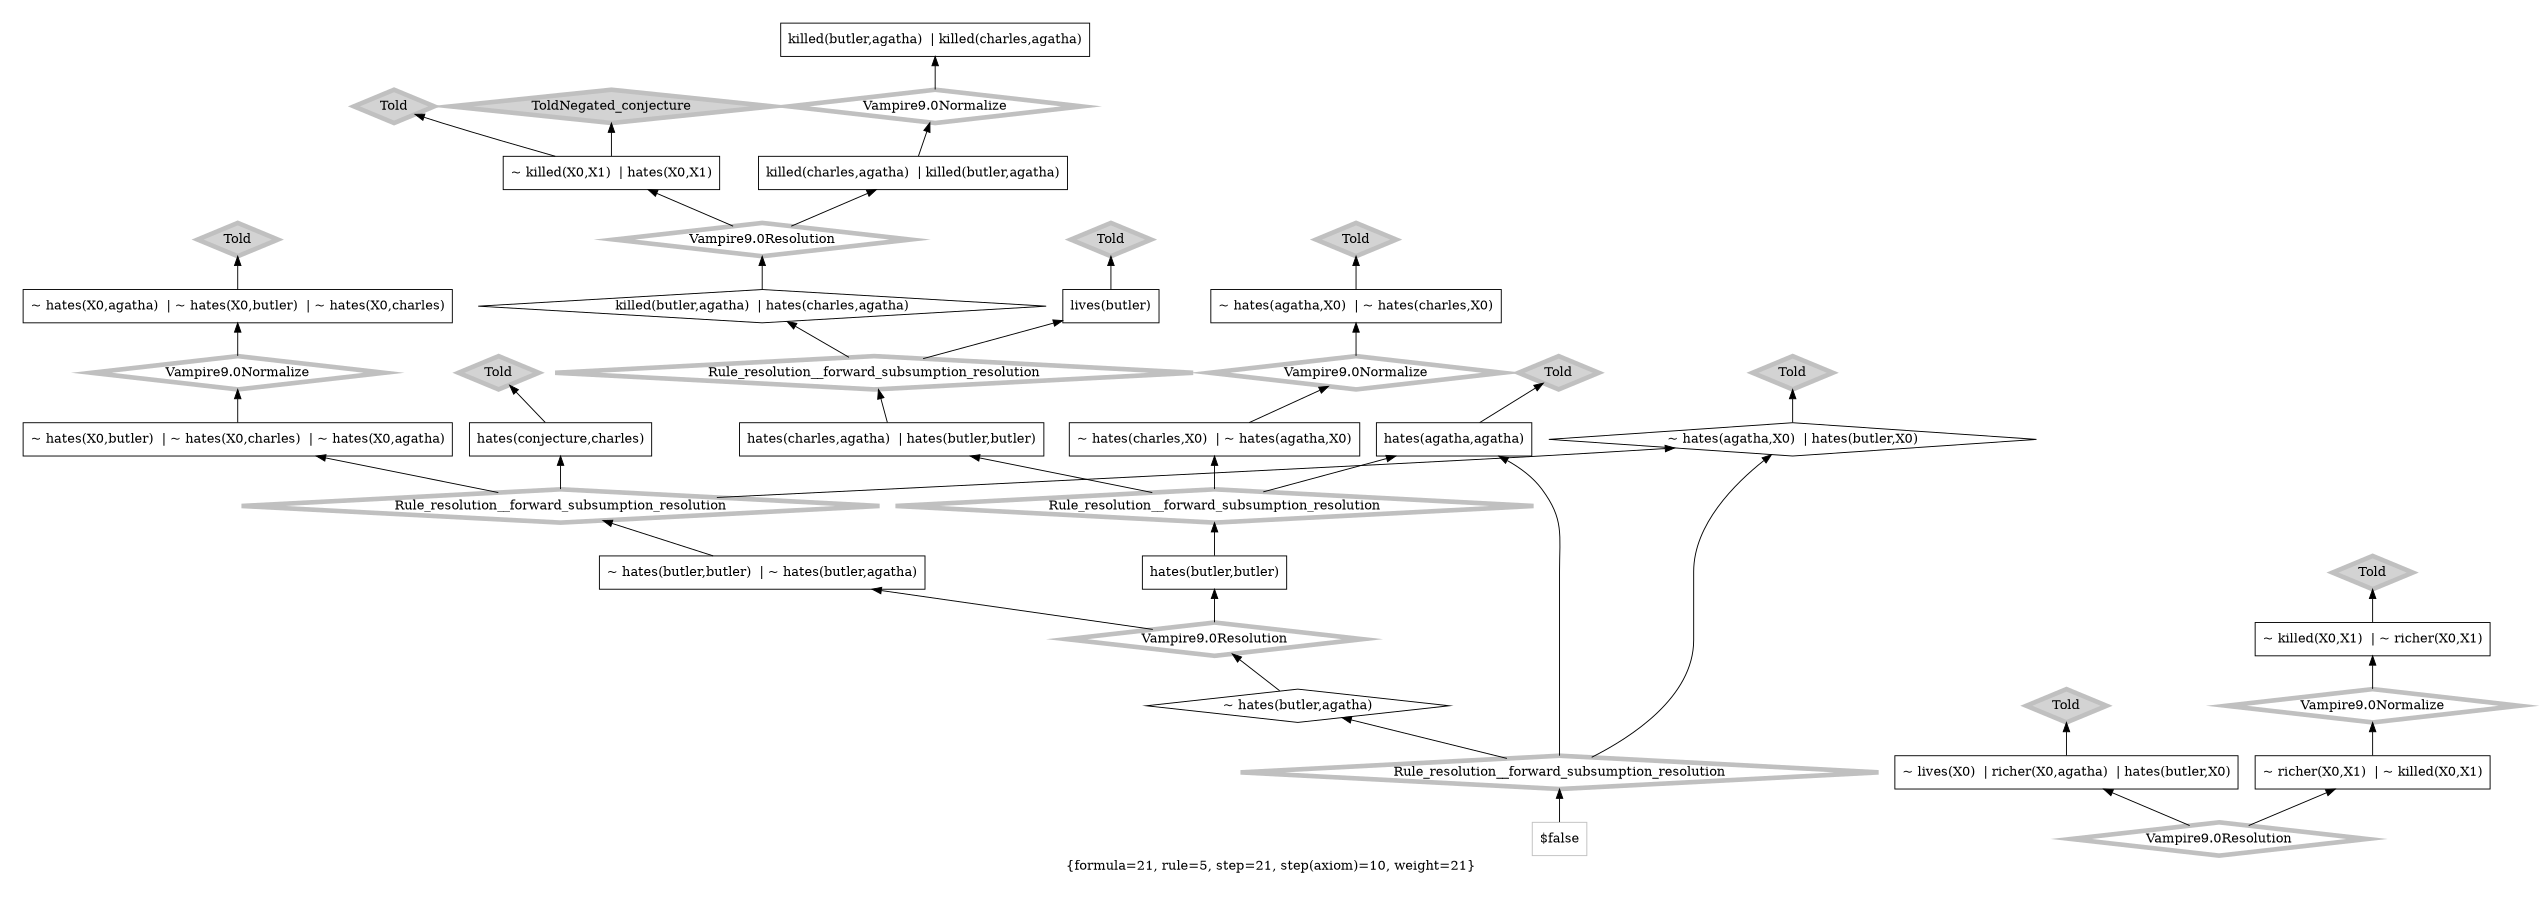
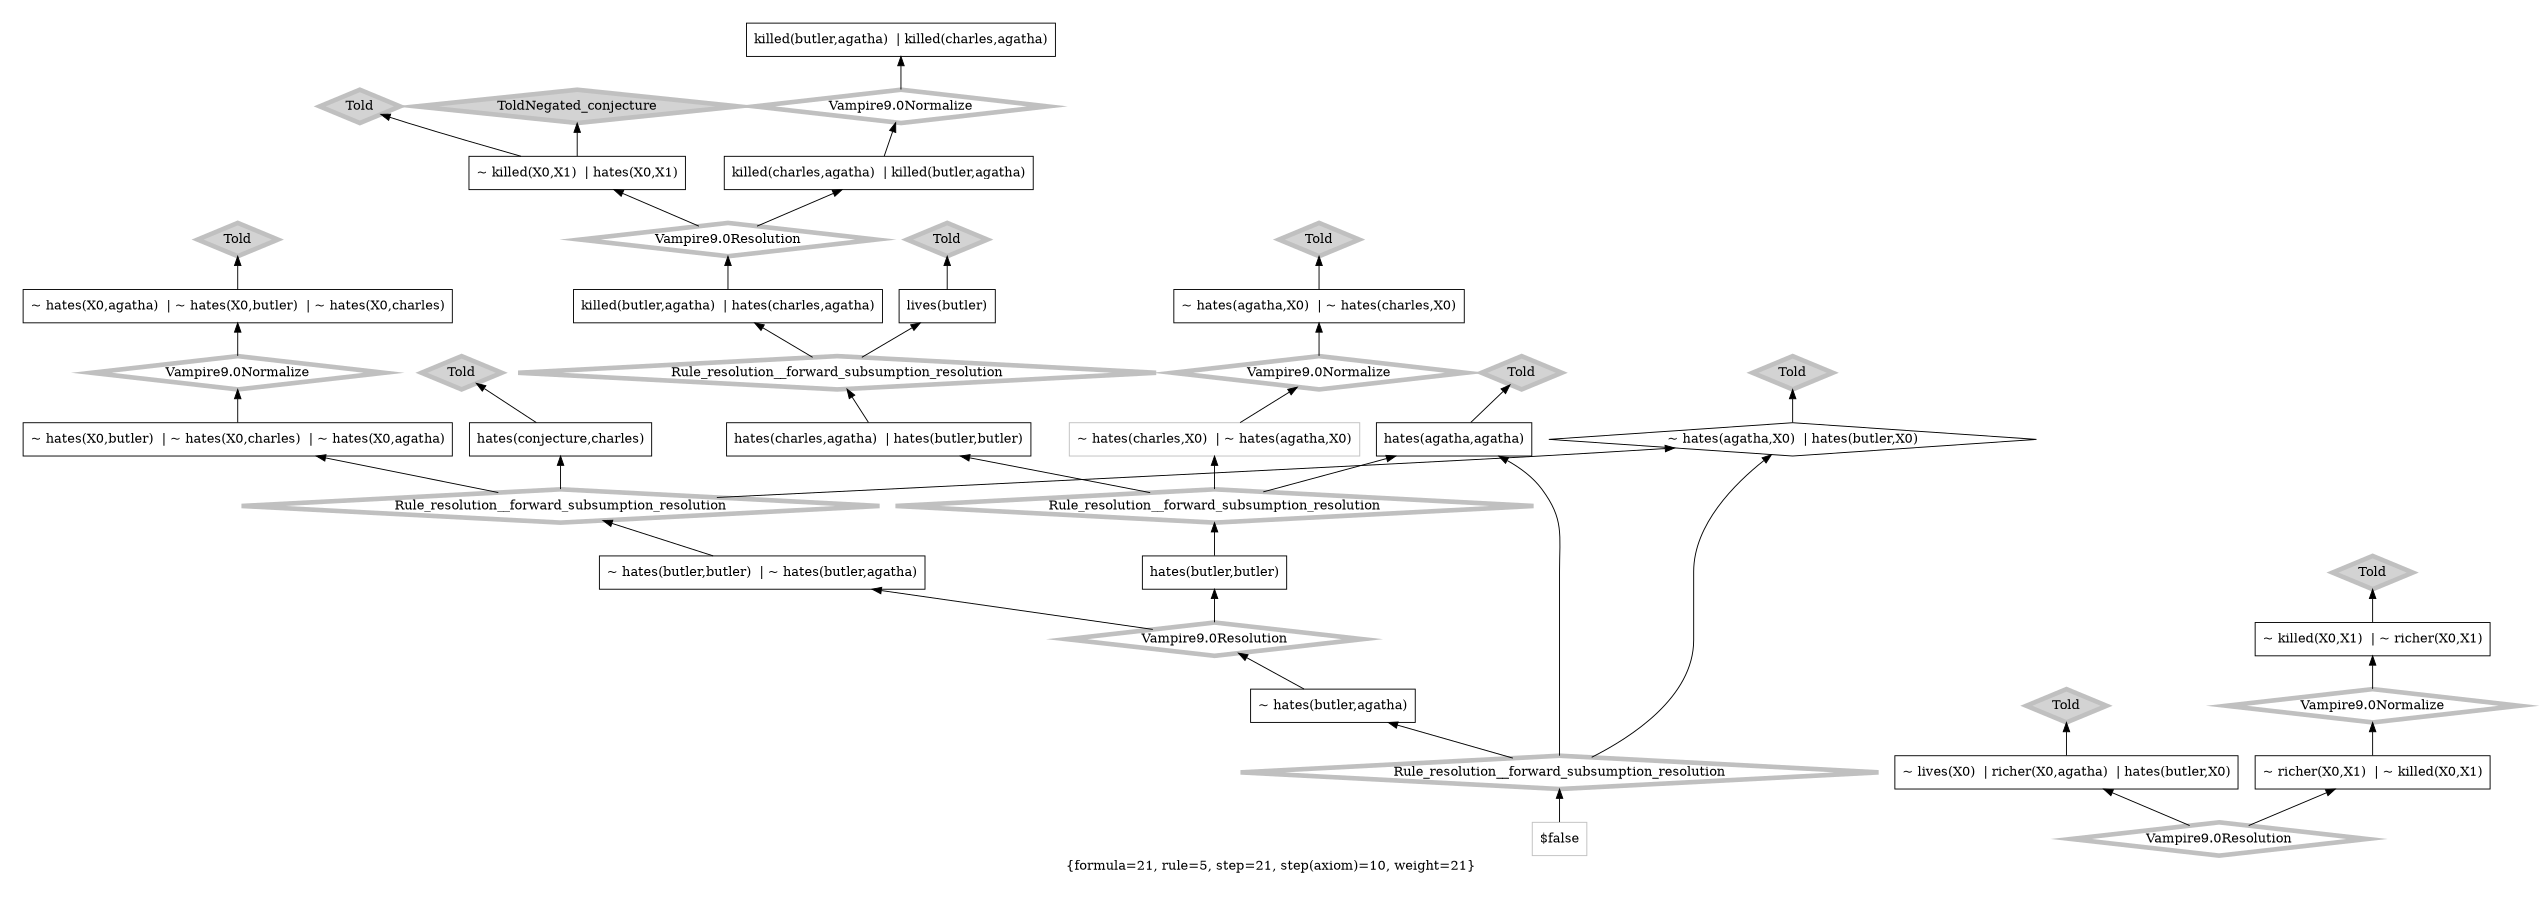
node "killed(butler,agatha)  | hates(charles,agatha)": shape diamond -> box
node "~ hates(charles,X0)  | ~ hates(agatha,X0)": color black -> grey
node "~ hates(butler,agatha)": shape diamond -> box
